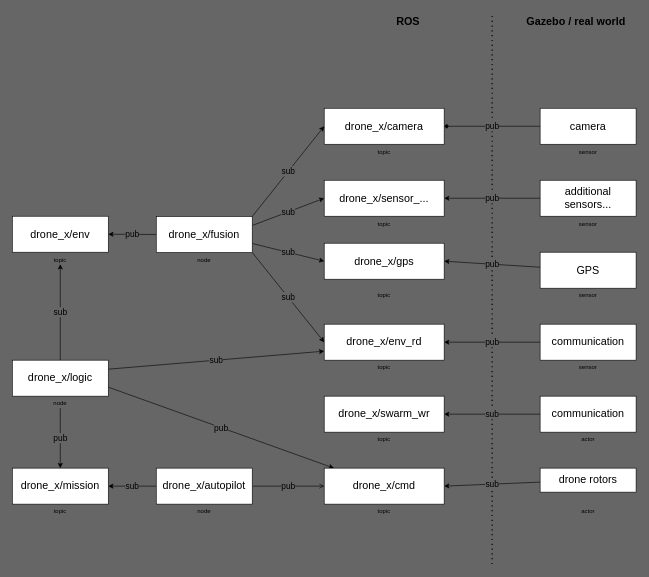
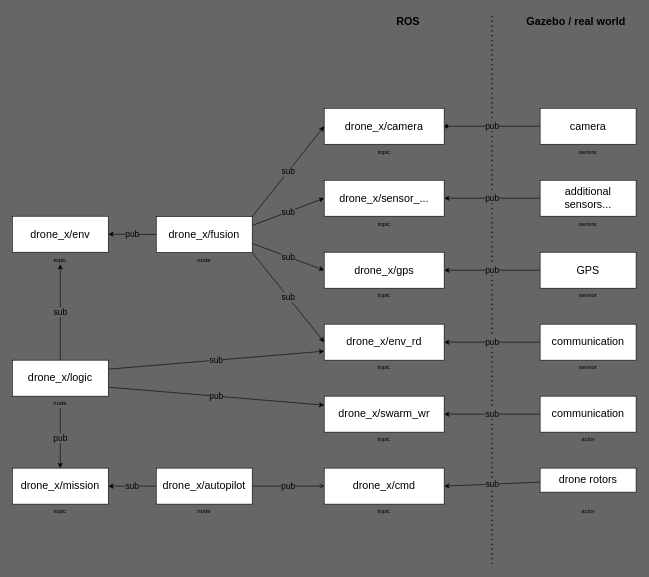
node "drone_x/gps": moved (384, 261) -> (384, 270)
edge "drone_x/logic" -> "drone_x/cmd": now "drone_x/logic" -> "drone_x/swarm_wr"
